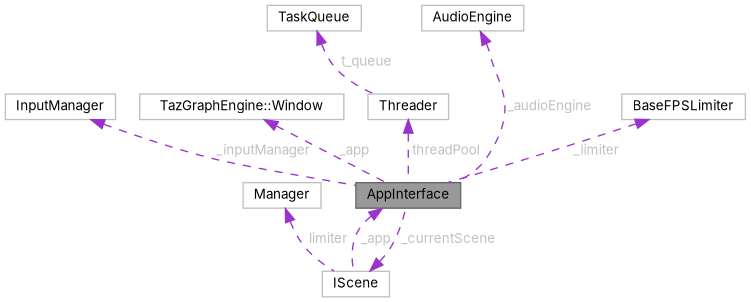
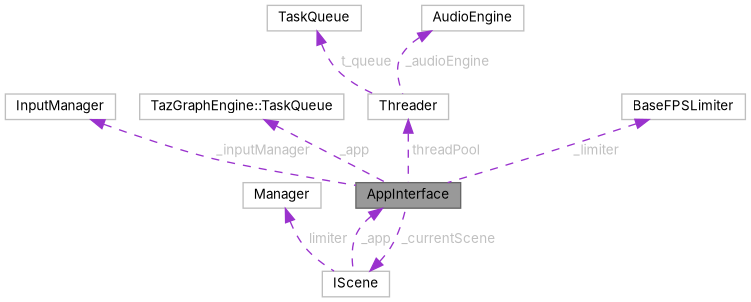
node "TazGraphEngine::Window": label "TazGraphEngine::Window" -> "TazGraphEngine::TaskQueue"
edge "AppInterface" -> "AudioEngine": now "Threader" -> "AudioEngine"
